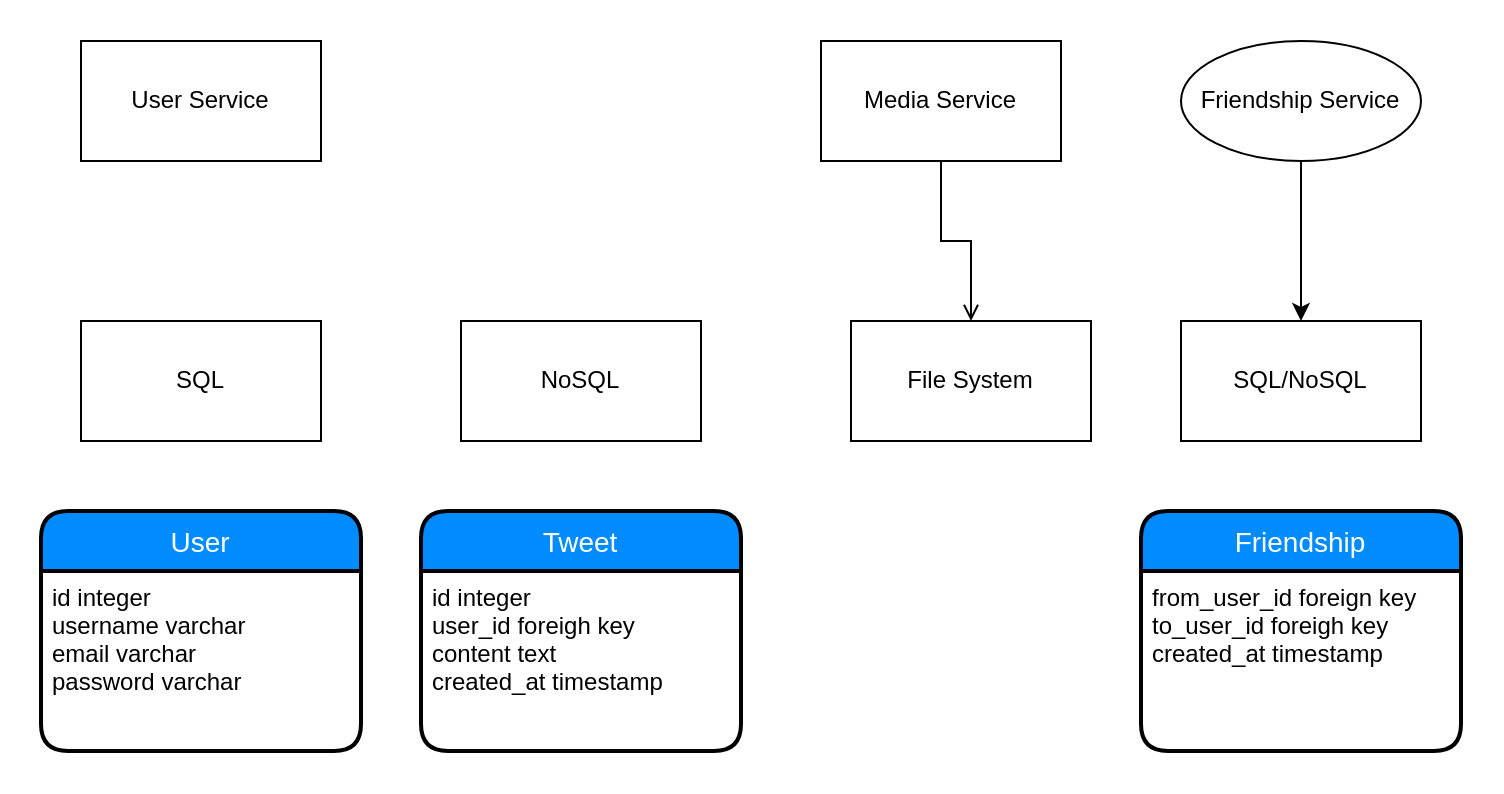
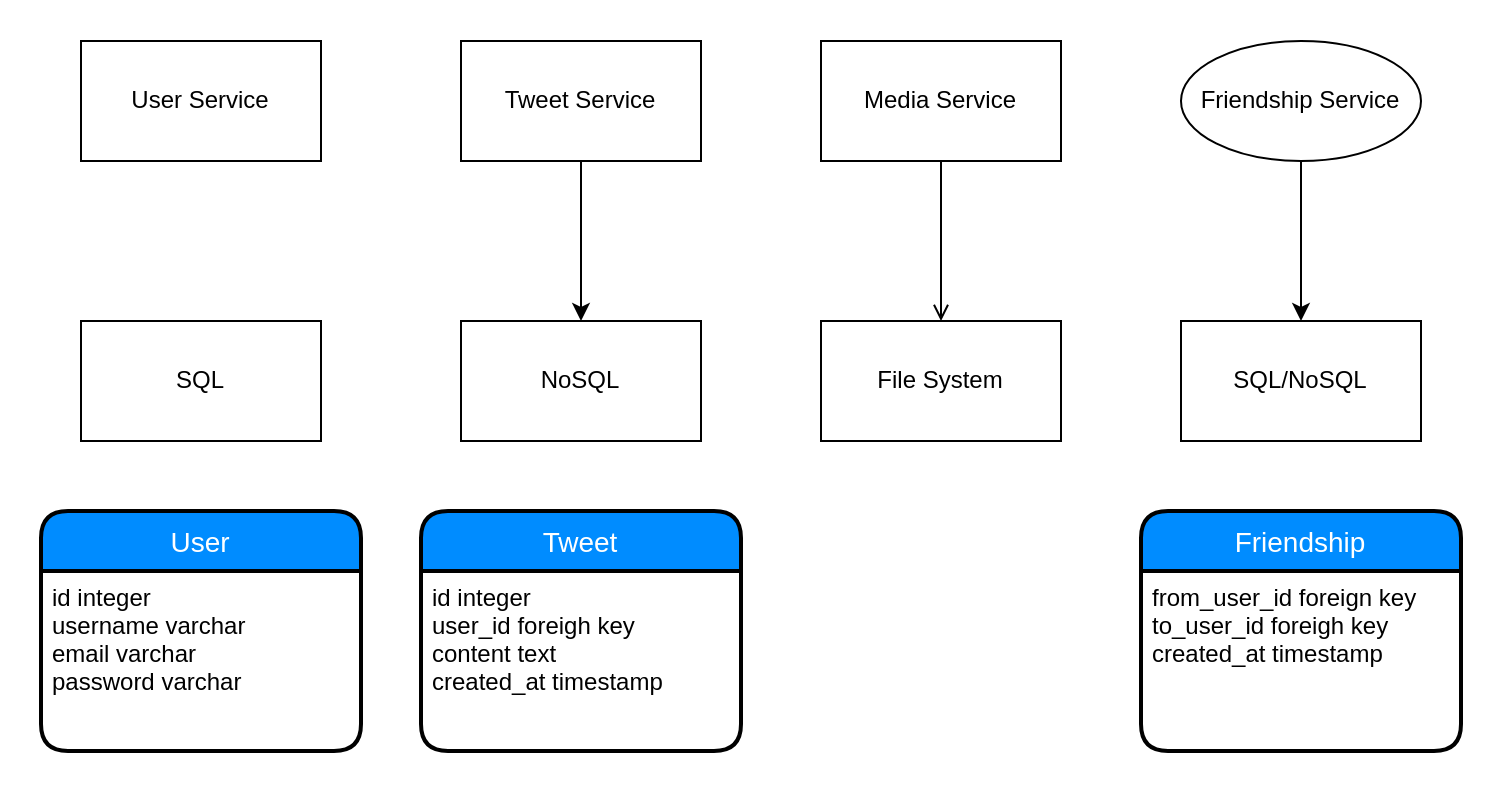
node "Tweet Service": added
edge "Tweet Service" -> "NoSQL": added
node "File System": moved (971, 381) -> (941, 381)
